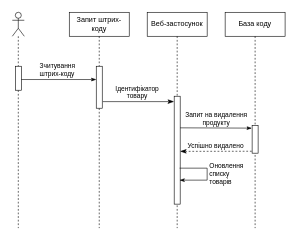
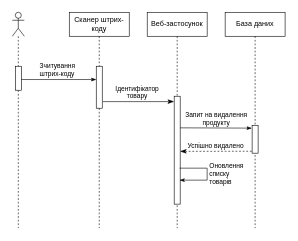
node "Запит штрих-коду": label "Запит штрих-коду" -> "Сканер штрих-коду"
node "База коду": label "База коду" -> "База даних"
